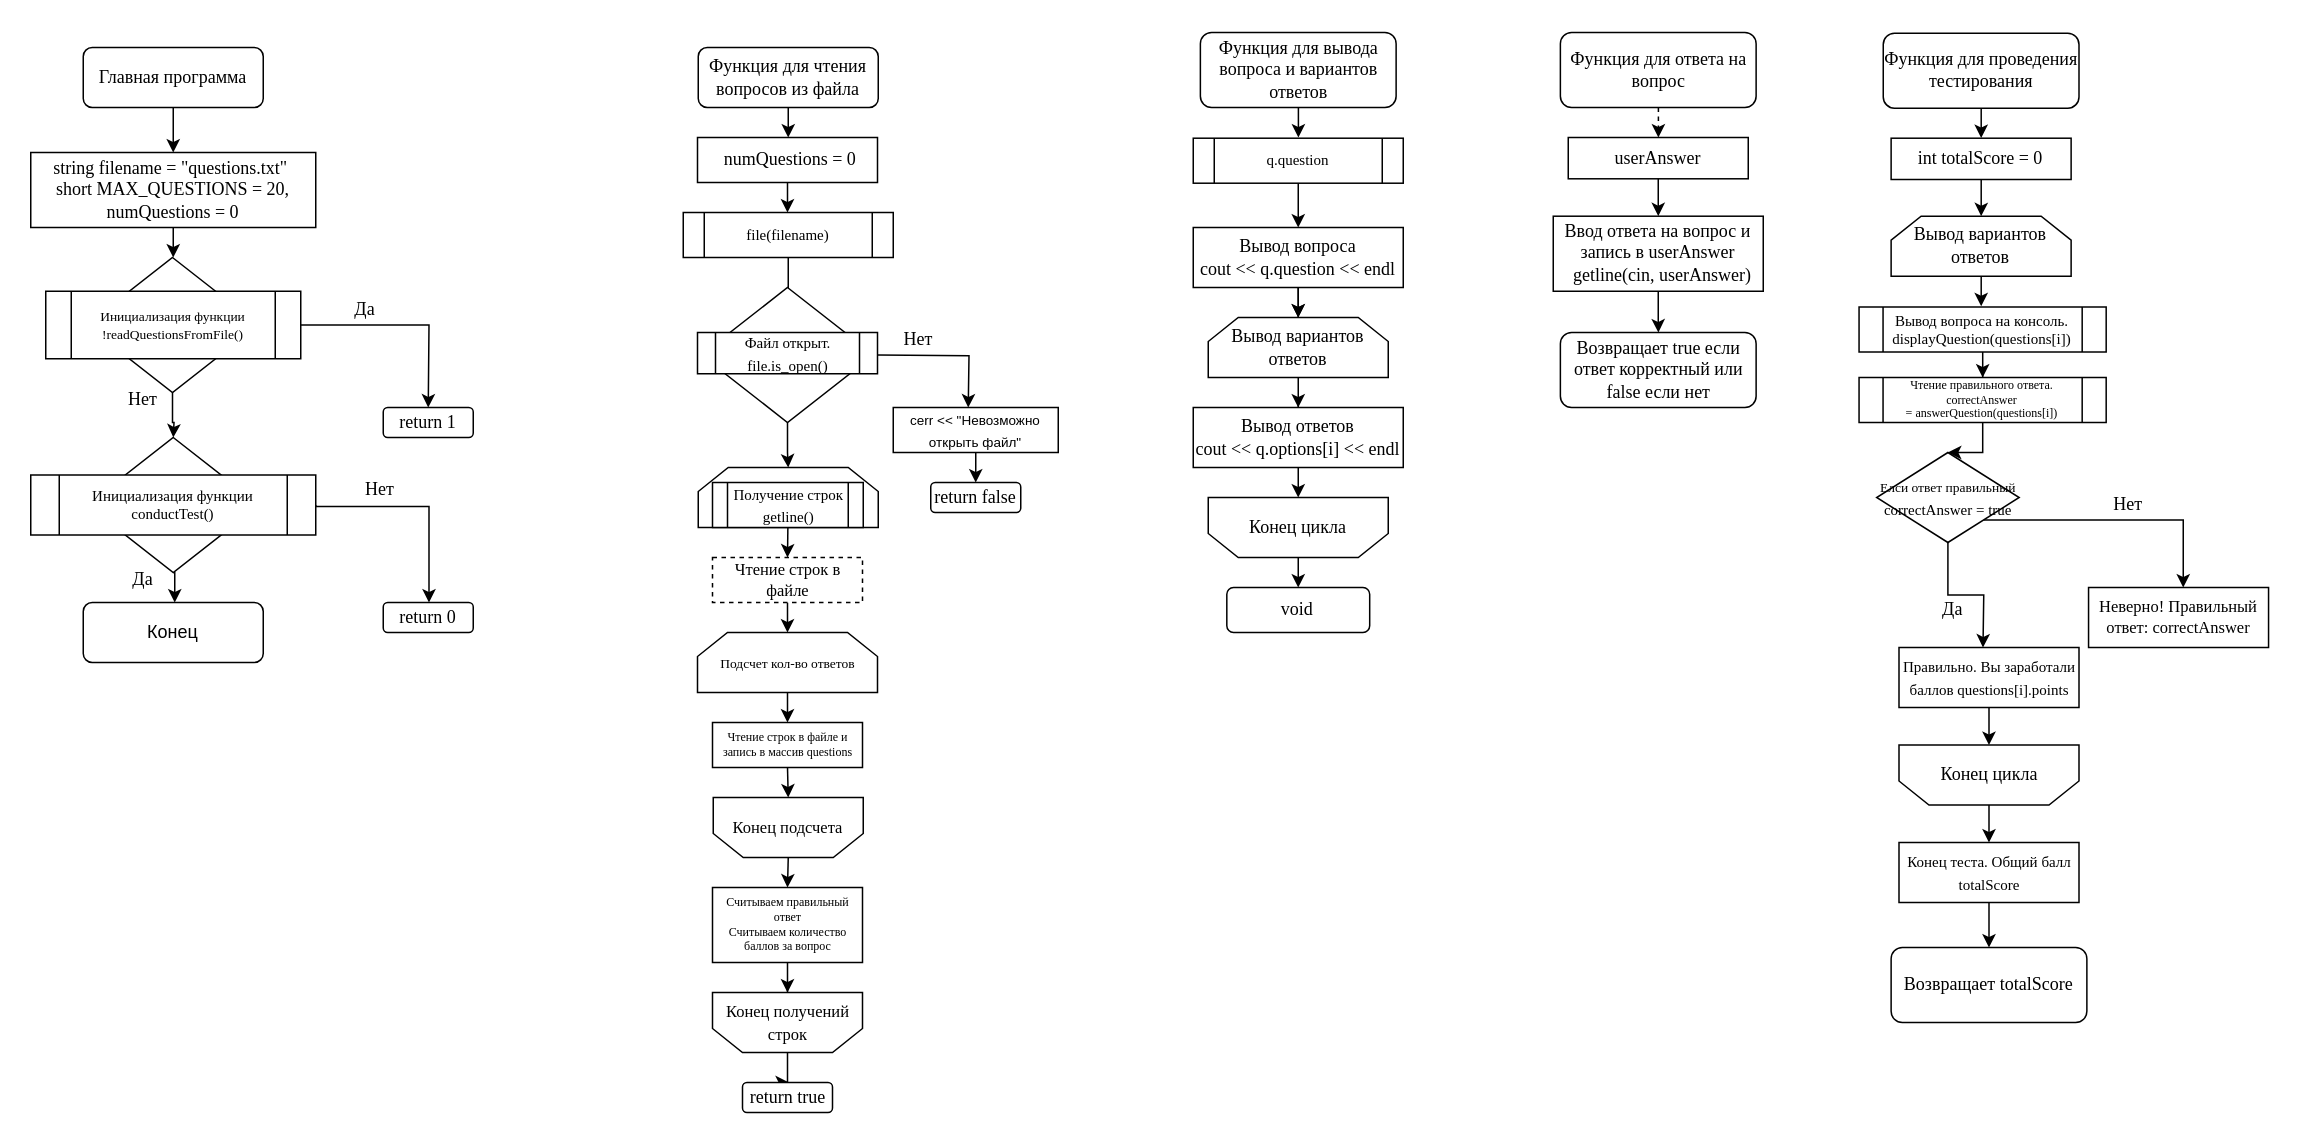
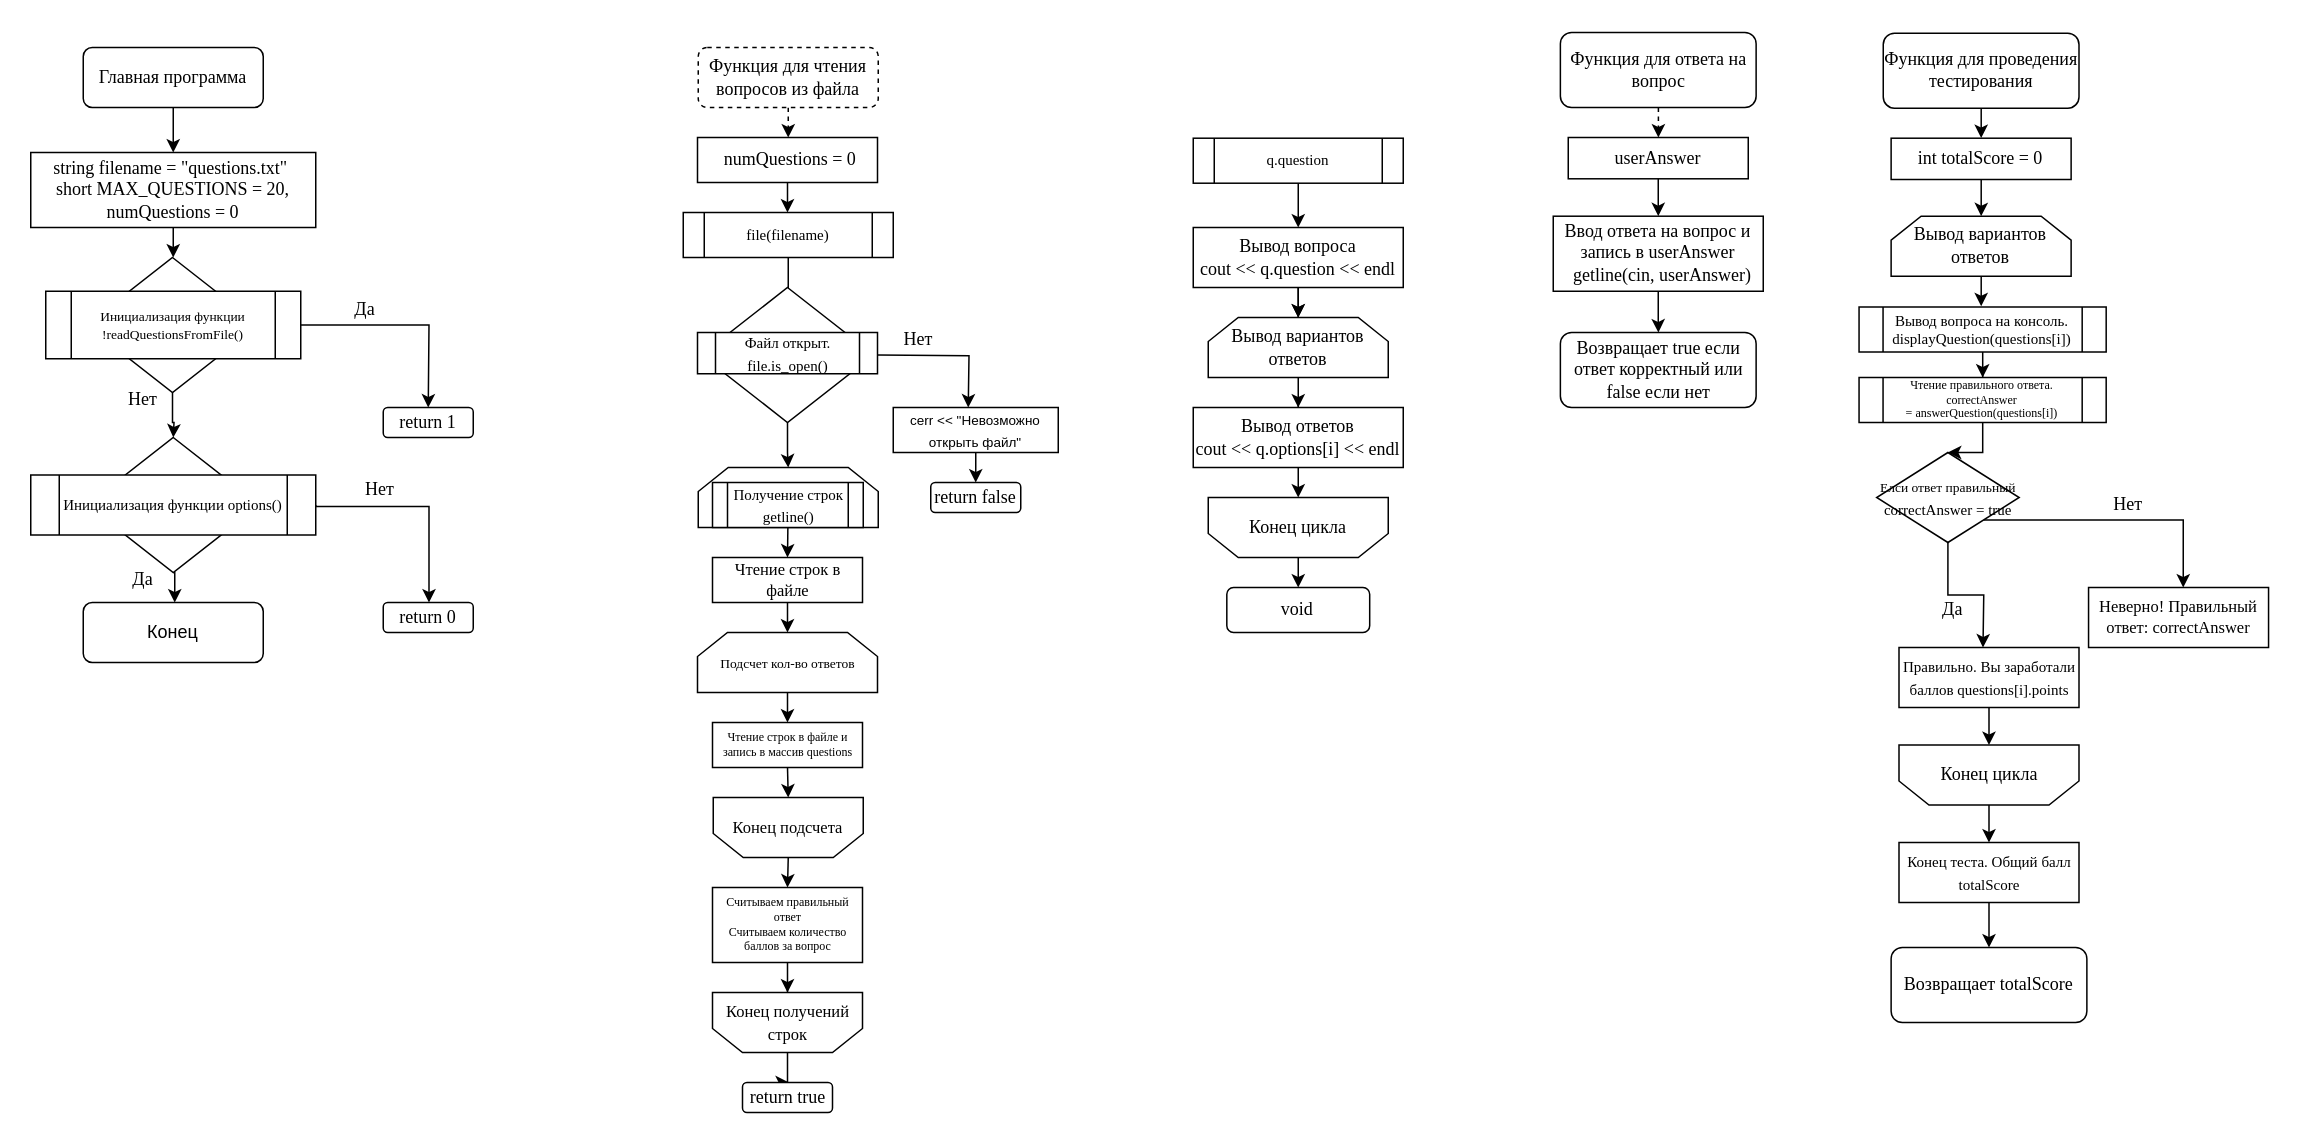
node "Функция для вывода вопроса и вариантов ответов": removed
node "Функция для чтения вопросов из файла": style solid -> dashed
edge "Функция для чтения вопросов из файла" -> "numQuestions = 0": style solid -> dashed
edge "Функция для вывода вопроса и вариантов ответов" -> "q.question": removed
node "Инициализация функции conductTest()": label "Инициализация функции conductTest()" -> "Инициализация функции options()"
node "Чтение строк в файле": style dashed -> solid
